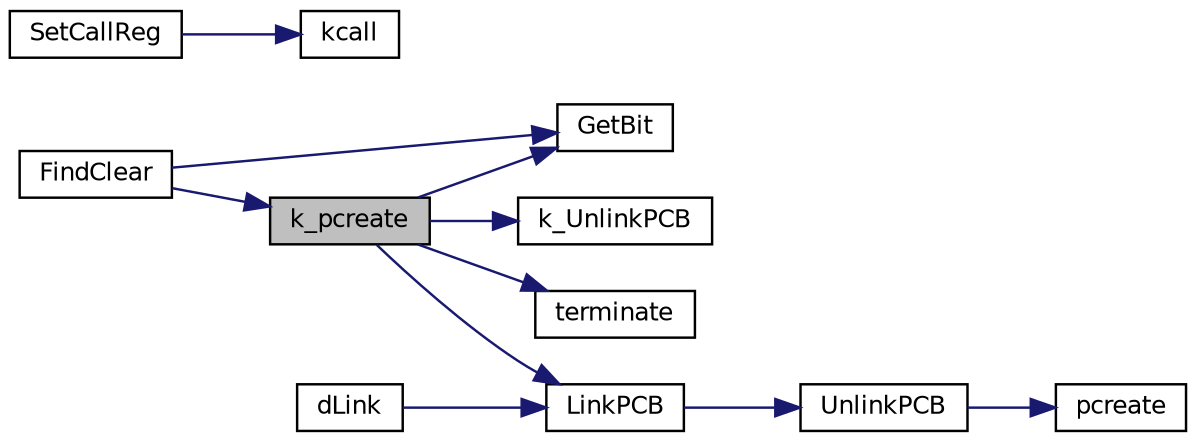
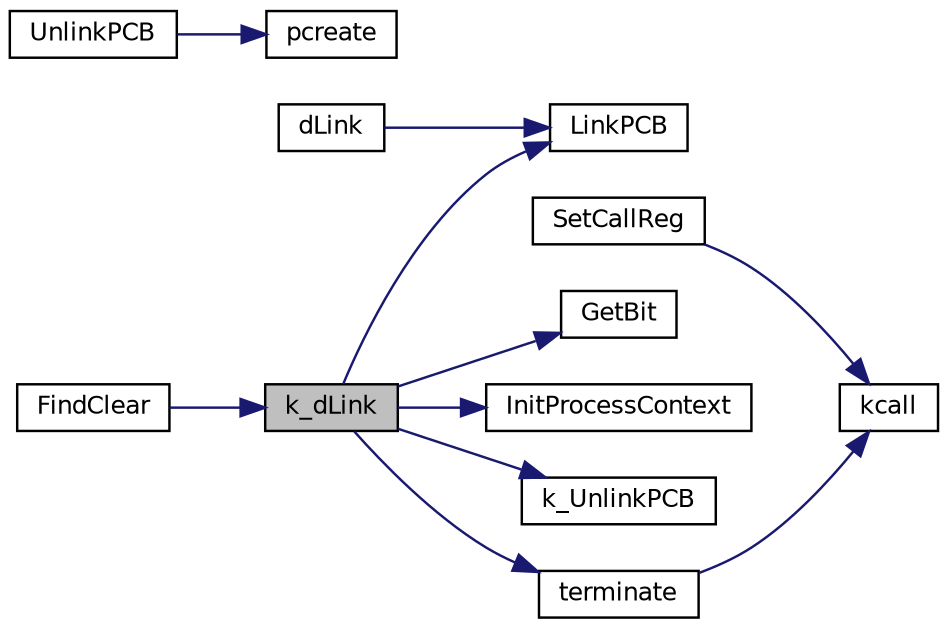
edge "FindClear" -> "GetBit": removed
node "k_pcreate": label "k_pcreate" -> "k_dLink"
node "InitProcessContext": added
edge "LinkPCB" -> "UnlinkPCB": removed
edge "terminate" -> "kcall": added
